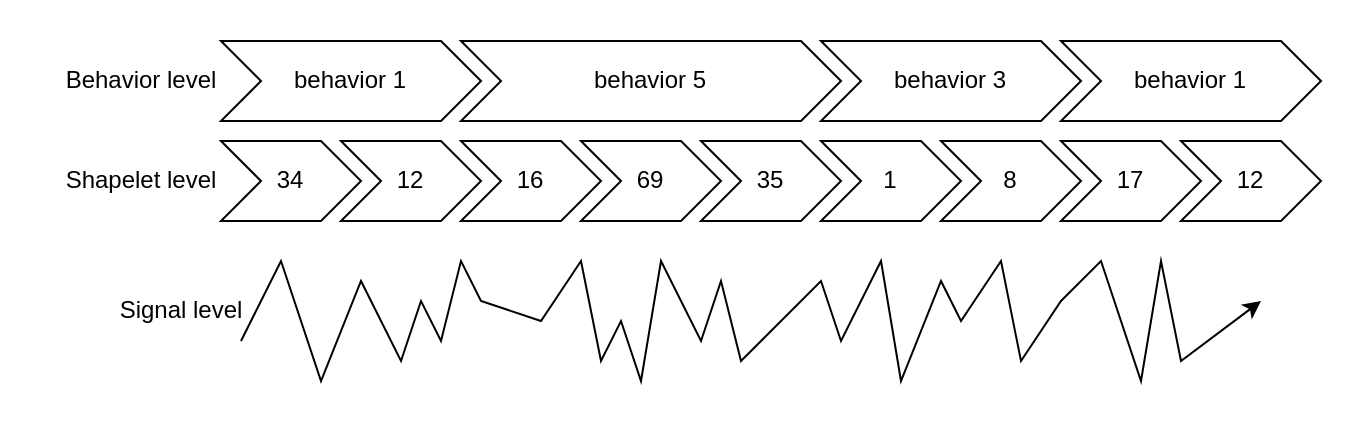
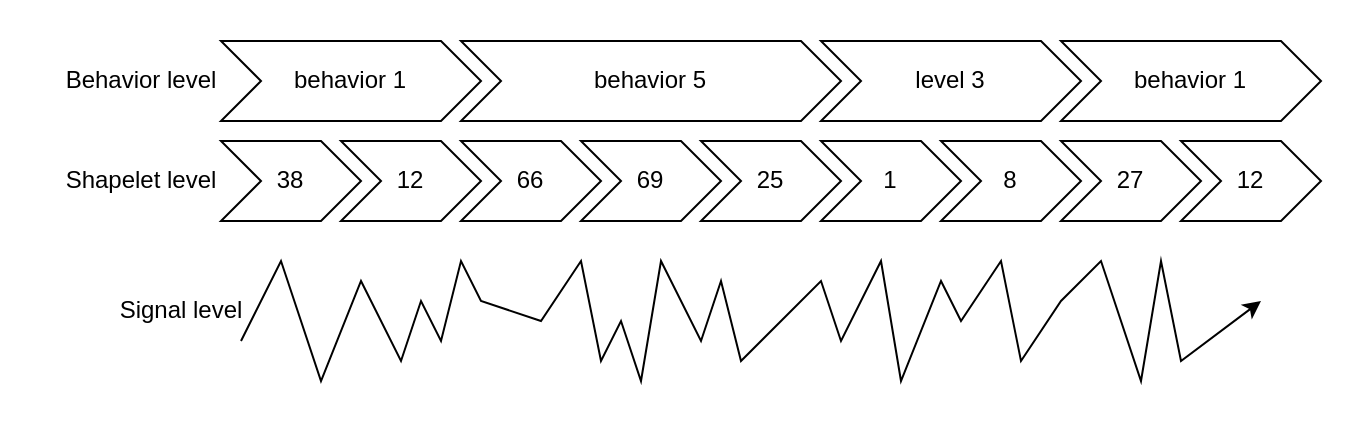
node "behavior 3": label "behavior 3" -> "level 3"
node "34": label "34" -> "38"
node "16": label "16" -> "66"
node "35": label "35" -> "25"
node "17": label "17" -> "27"
